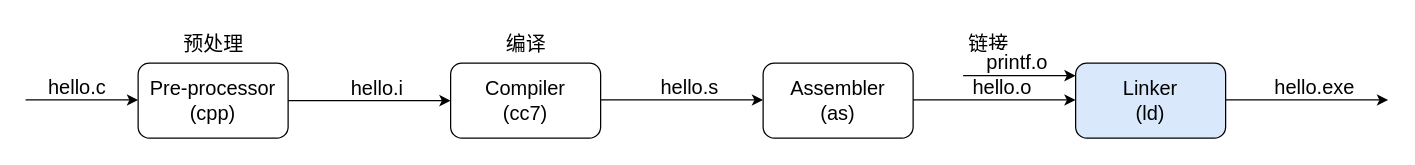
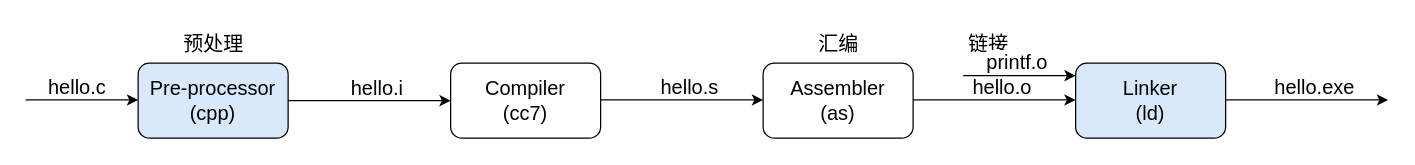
node "编译": removed
node "汇编": added
node "Pre-processor(cpp)": fillcolor #ffffff -> #dae8fc
